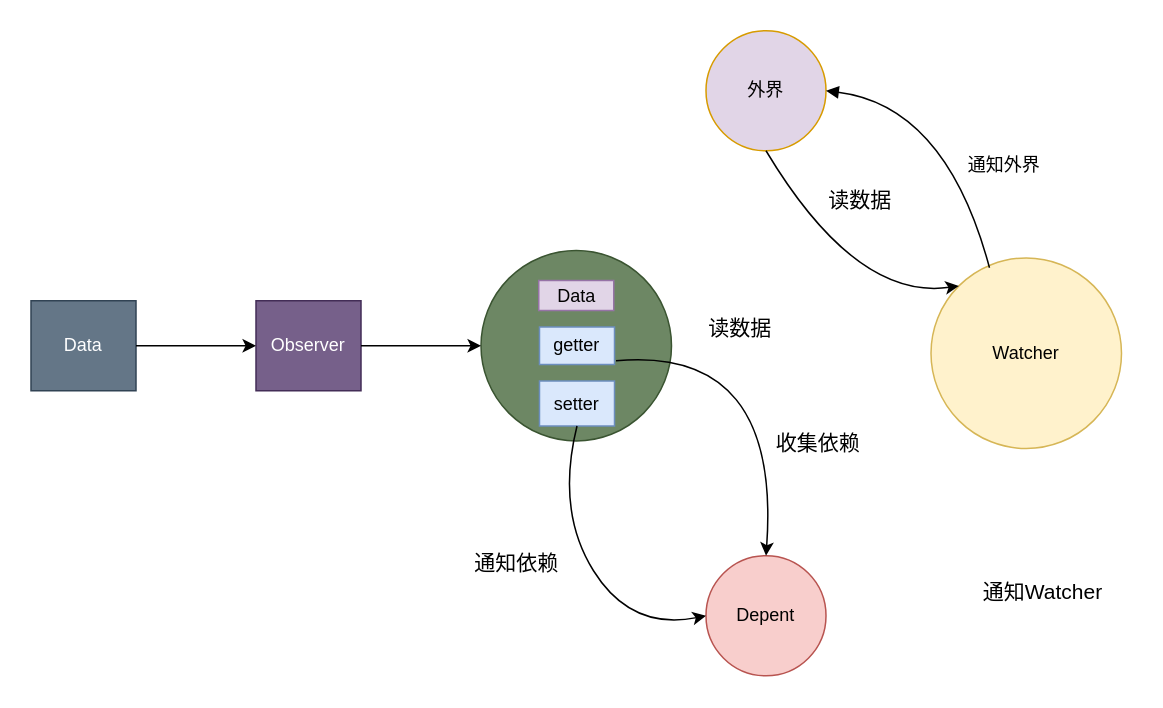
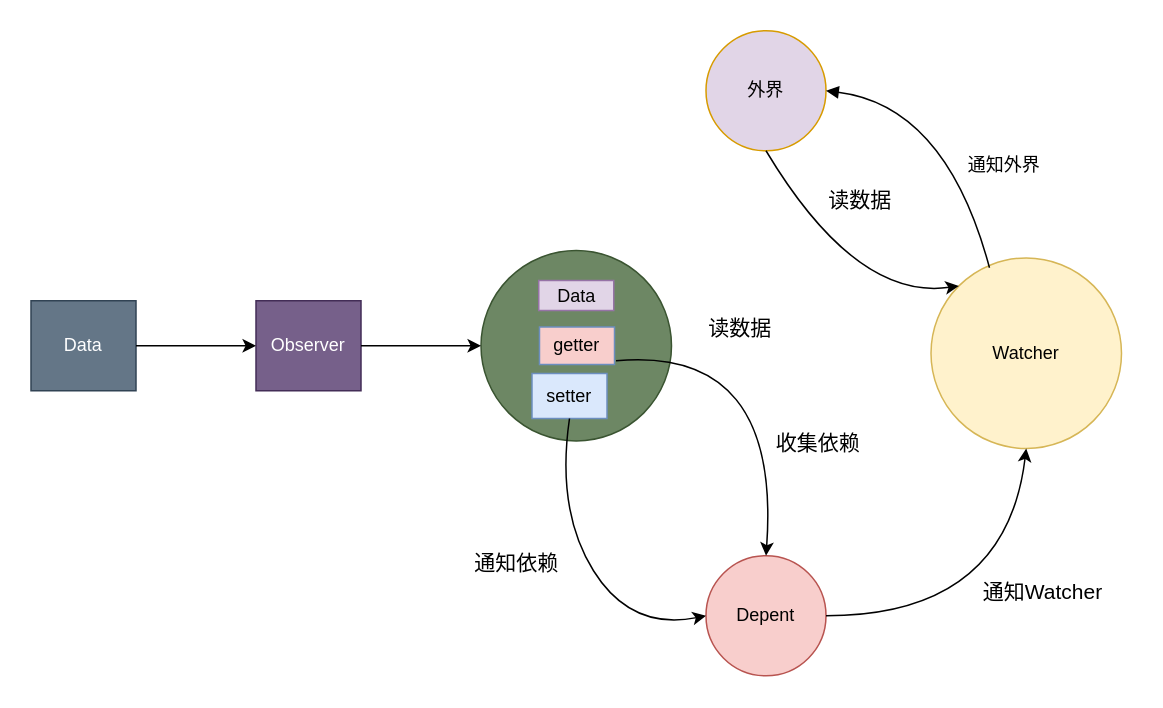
node "getter": fillcolor #dae8fc -> #f8cecc
node "setter": moved (577, 404) -> (569, 396)
edge "Depent" -> "Watcher": added
